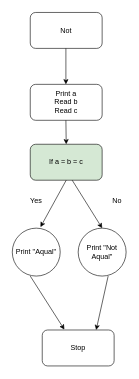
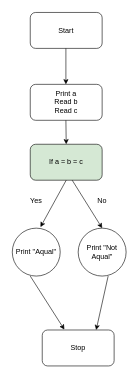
node "Not": label "Not" -> "Start"
node "No": moved (117, 201) -> (102, 201)
